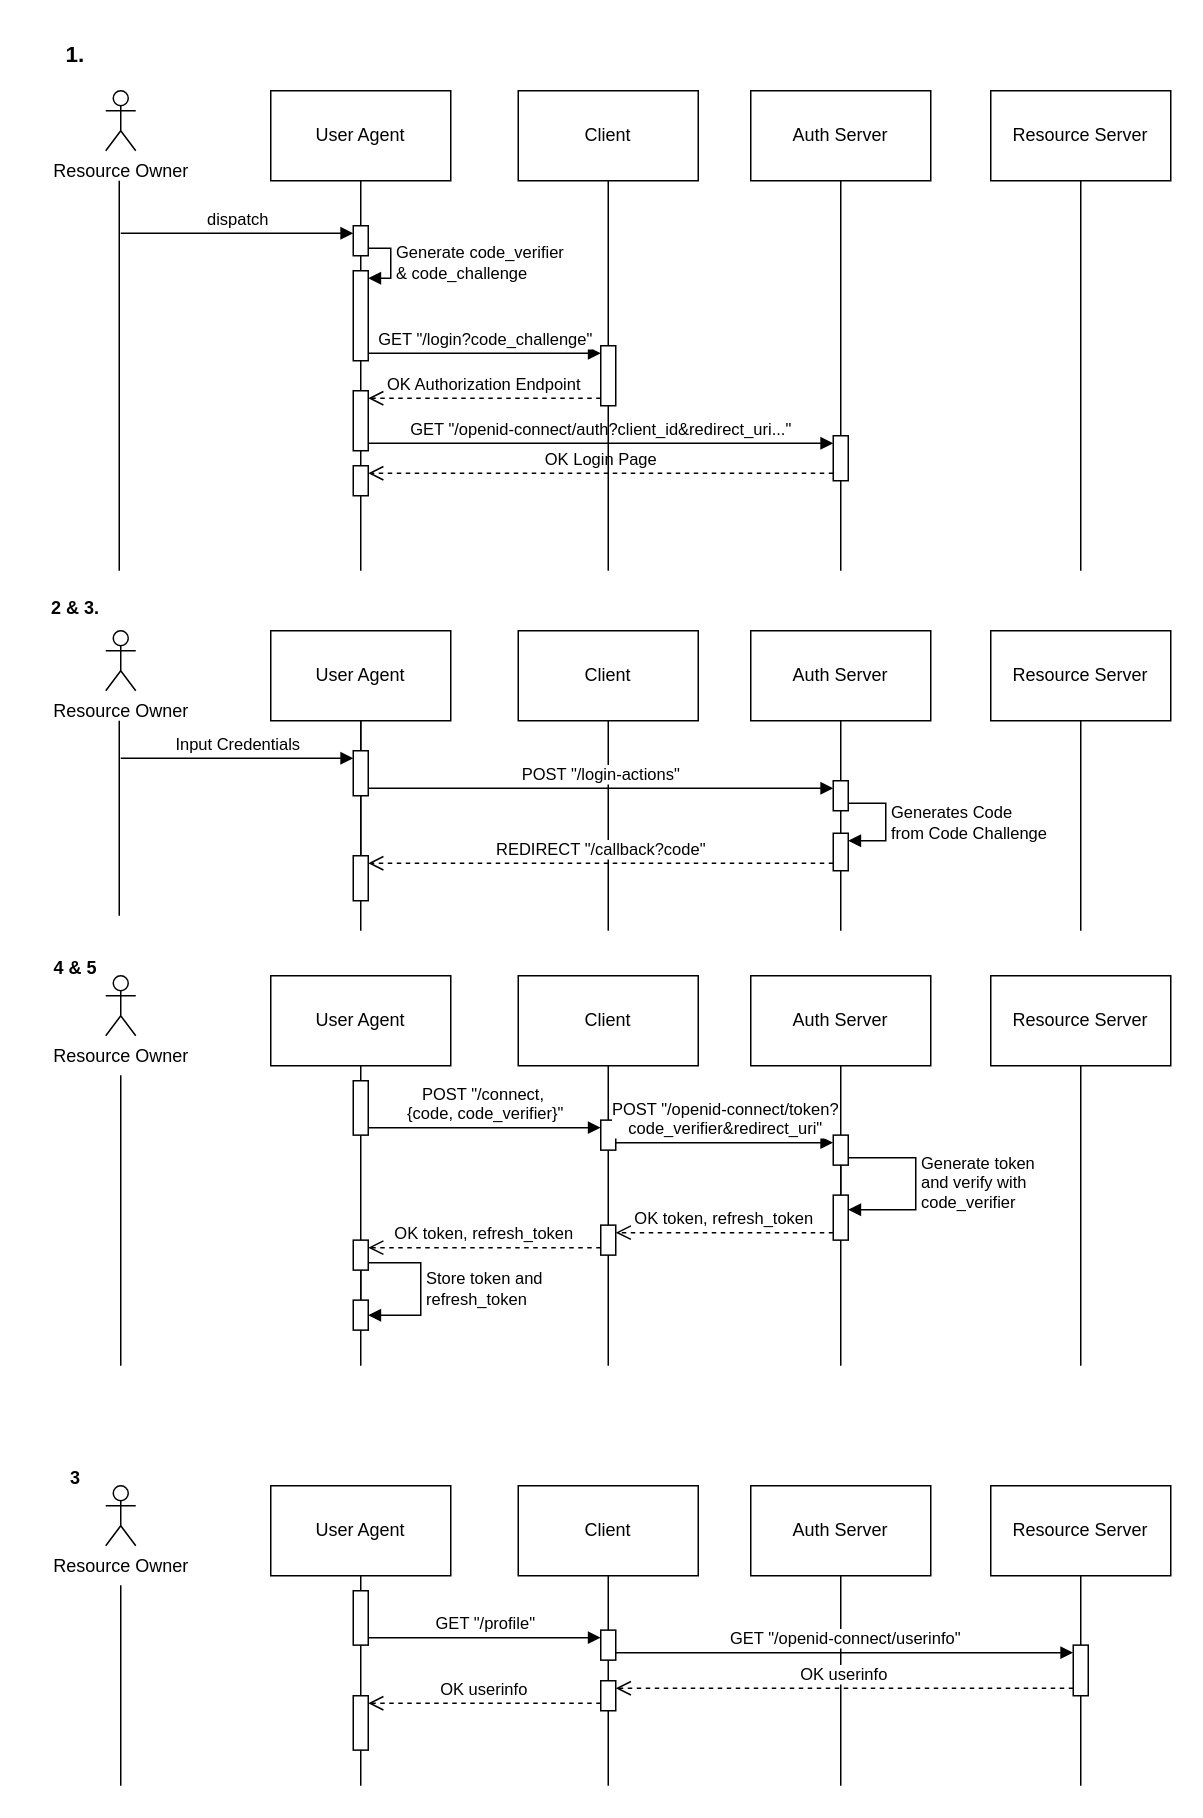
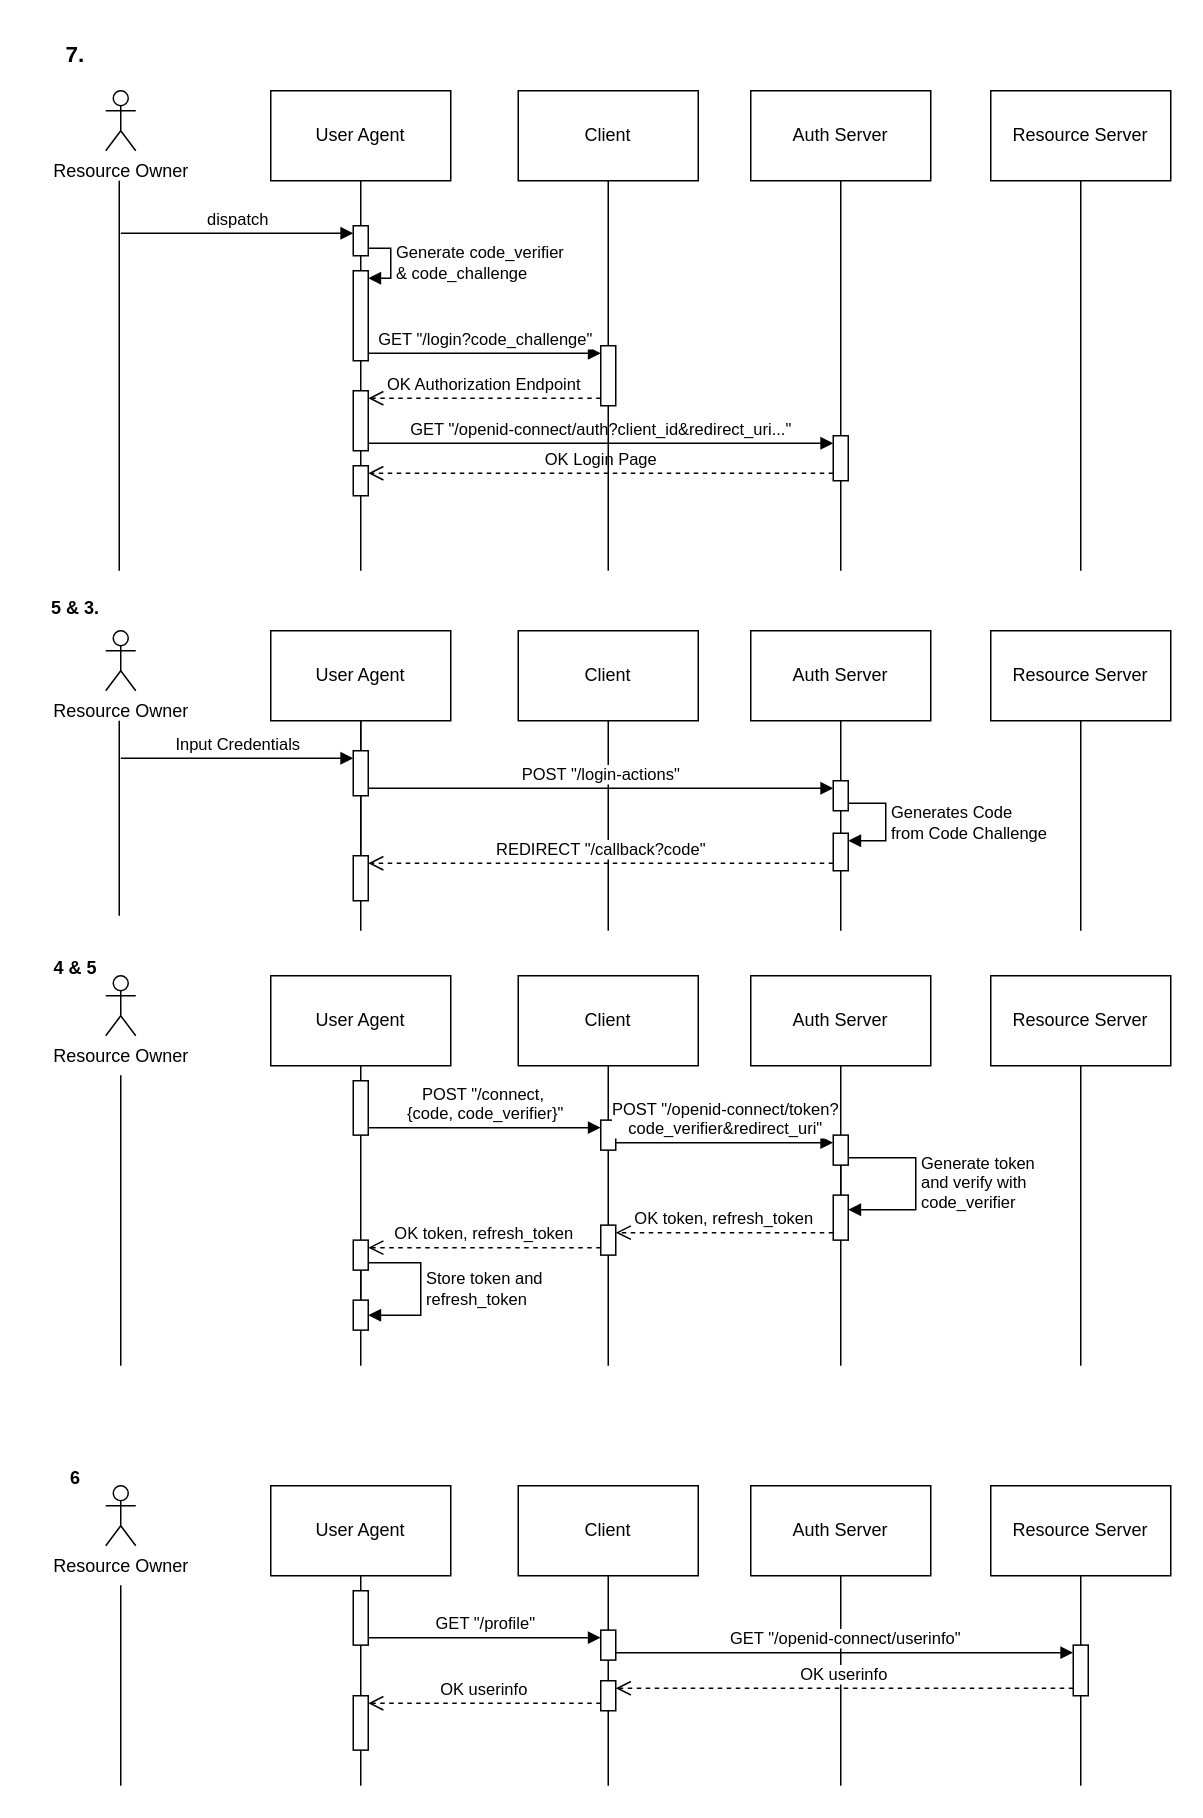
node "1.": label "1." -> "7."
node "2 & 3.": label "2 & 3." -> "5 & 3."
node "3": label "3" -> "6"
